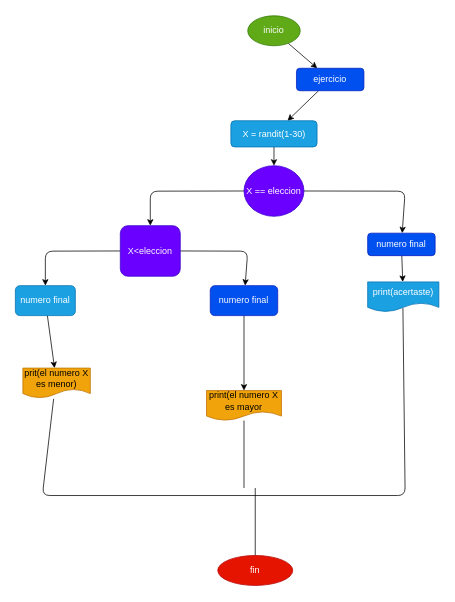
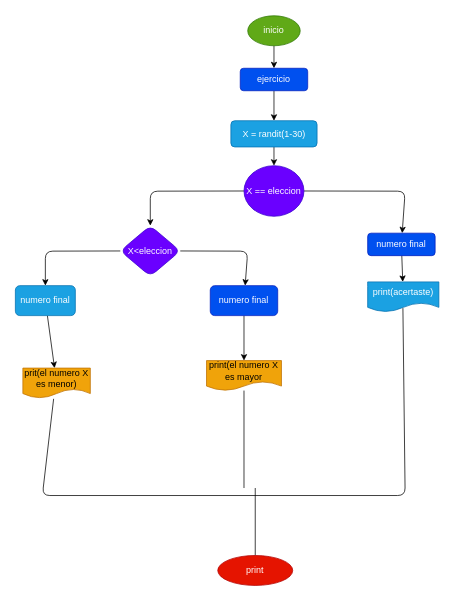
node "ejercicio": moved (330, 79) -> (274, 79)
node "X<eleccion": shape rounded rectangle -> diamond
node "print(el numero X es mayor": moved (244, 405) -> (244, 375)
node "fin": label "fin" -> "print"
